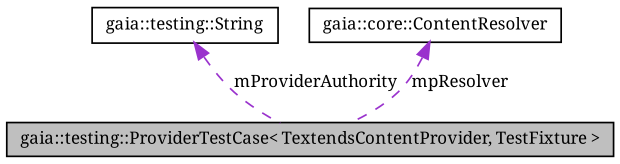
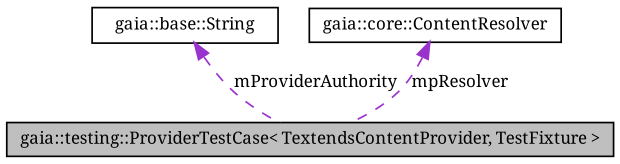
node "gaia::testing::String": label "gaia::testing::String" -> "gaia::base::String"
